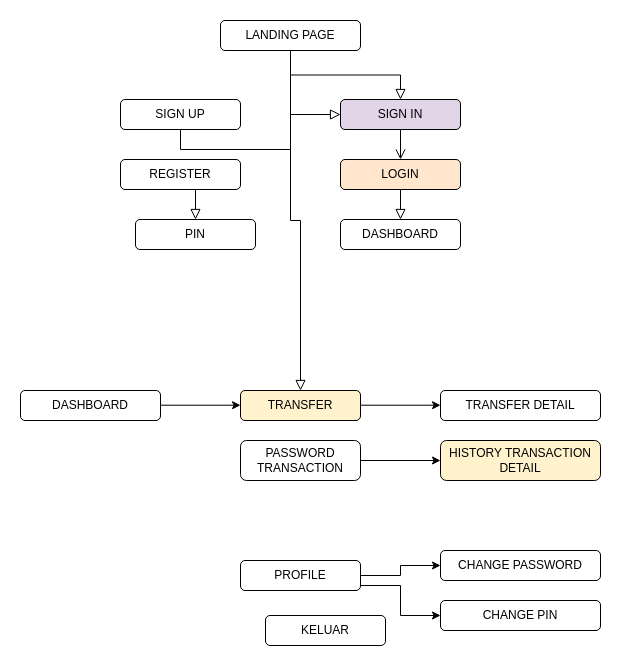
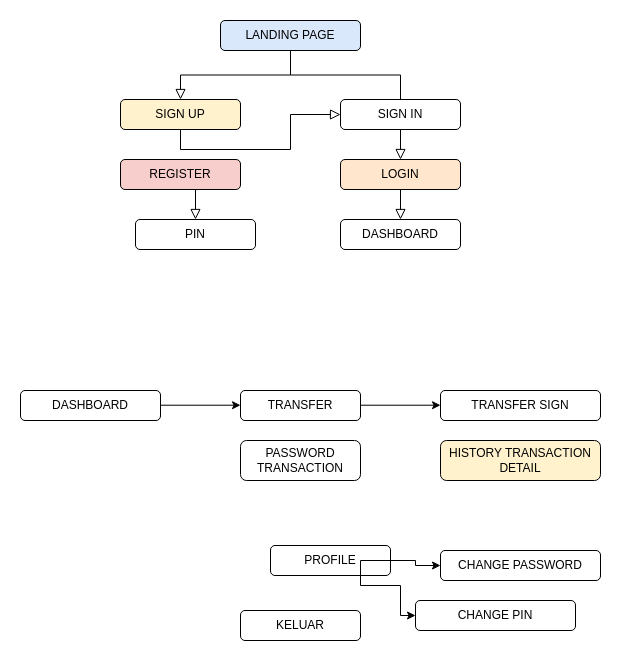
node "LANDING PAGE": fillcolor #ffffff -> #dae8fc
edge "LANDING PAGE" -> "SIGN IN": arrowhead block -> none
node "SIGN UP": fillcolor #ffffff -> #fff2cc
node "SIGN IN": fillcolor #e1d5e7 -> #ffffff
edge "SIGN IN" -> "LOGIN": arrowhead open -> block
node "REGISTER": fillcolor #ffffff -> #f8cecc
edge "LANDING PAGE" -> "TRANSFER": now "LANDING PAGE" -> "SIGN UP"
node "TRANSFER": fillcolor #fff2cc -> #ffffff
node "TRANSFER DETAIL": label "TRANSFER DETAIL" -> "TRANSFER SIGN"
edge "PASSWORD TRANSACTION" -> "HISTORY TRANSACTION DETAIL": removed
node "PROFILE": moved (301, 576) -> (331, 561)
node "CHANGE PIN": moved (521, 616) -> (496, 616)
node "KELUAR": moved (326, 631) -> (301, 626)
